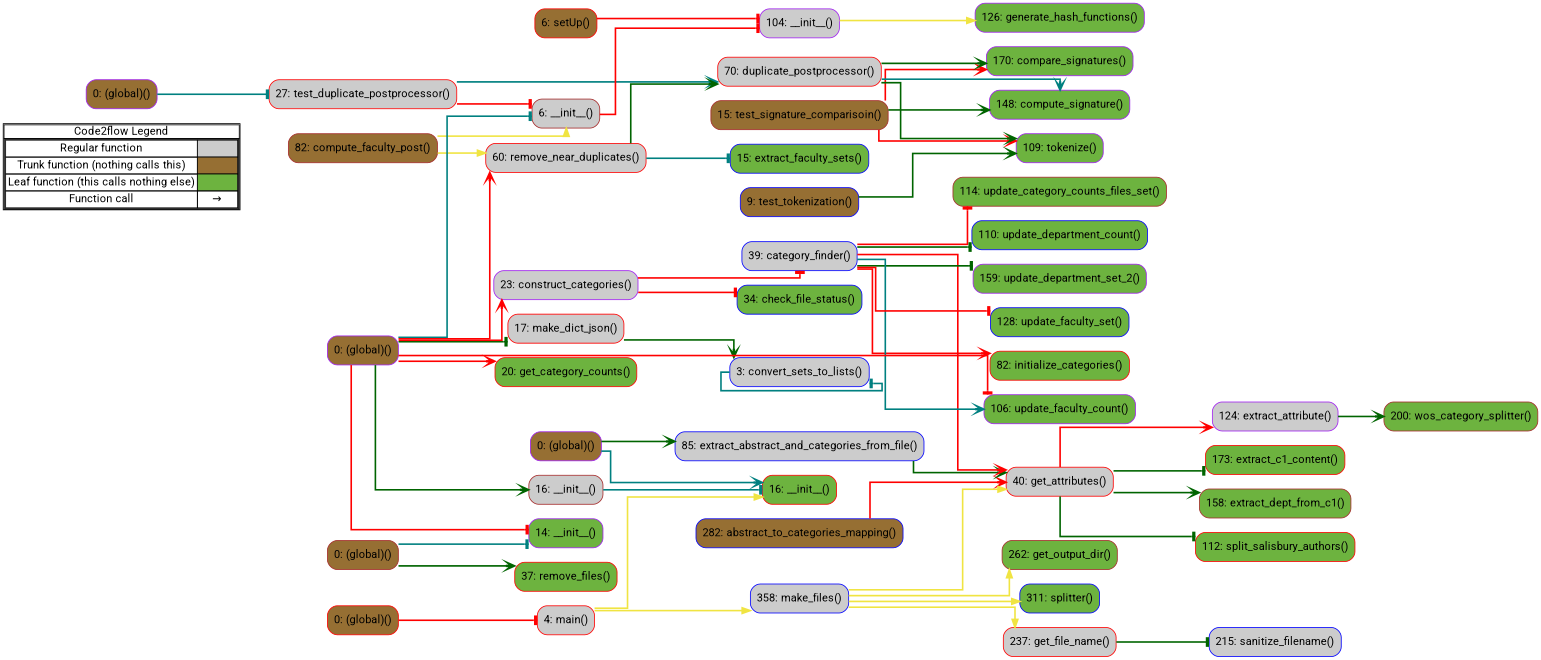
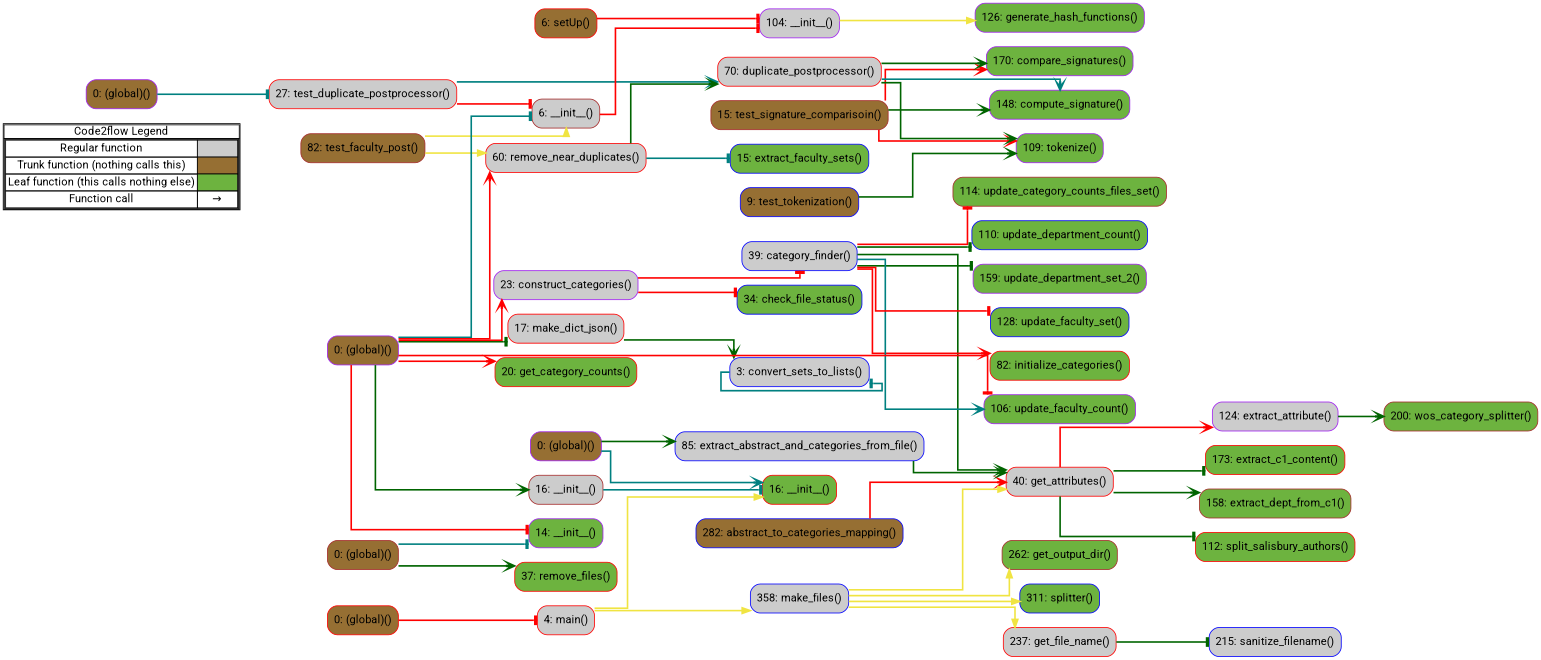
node "82: compute_faculty_post()": label "82: compute_faculty_post()" -> "82: test_faculty_post()"
edge "39: category_finder()" -> "40: get_attributes()": color red -> darkgreen
